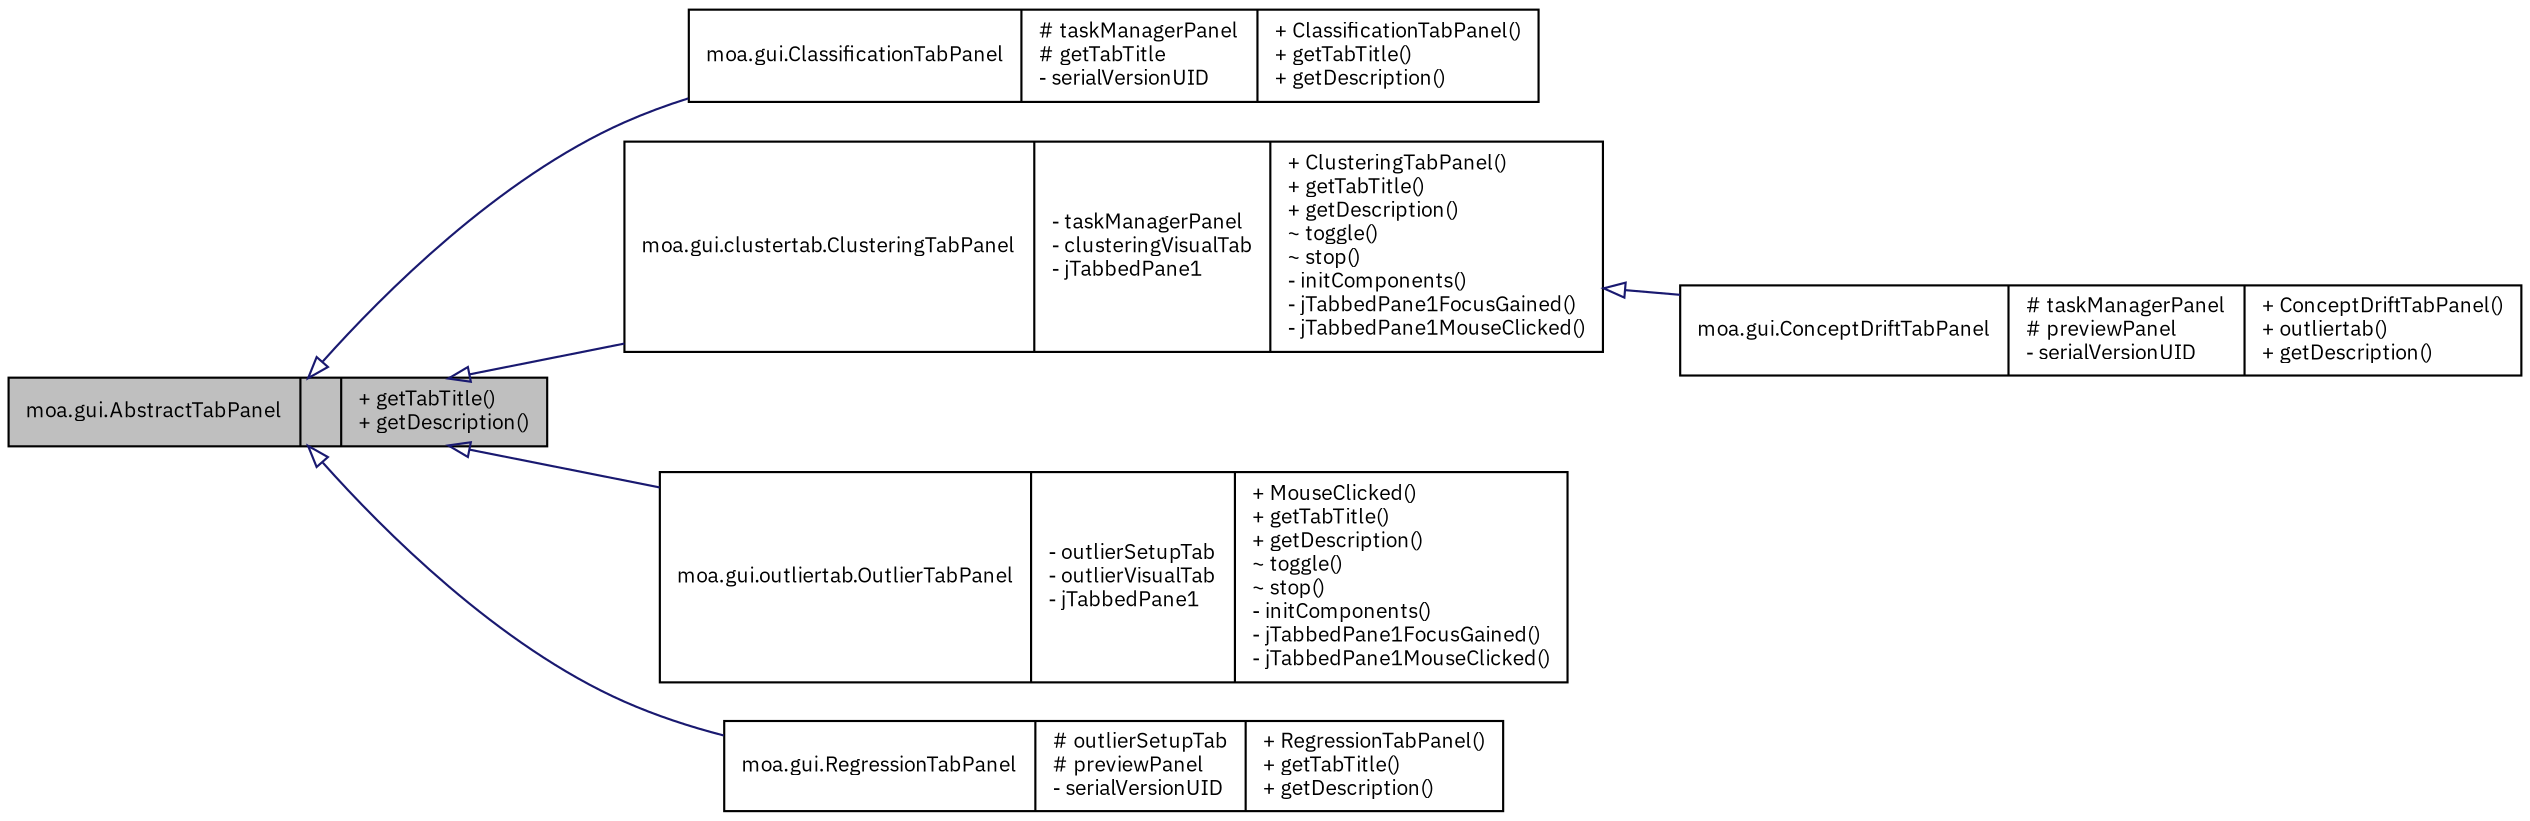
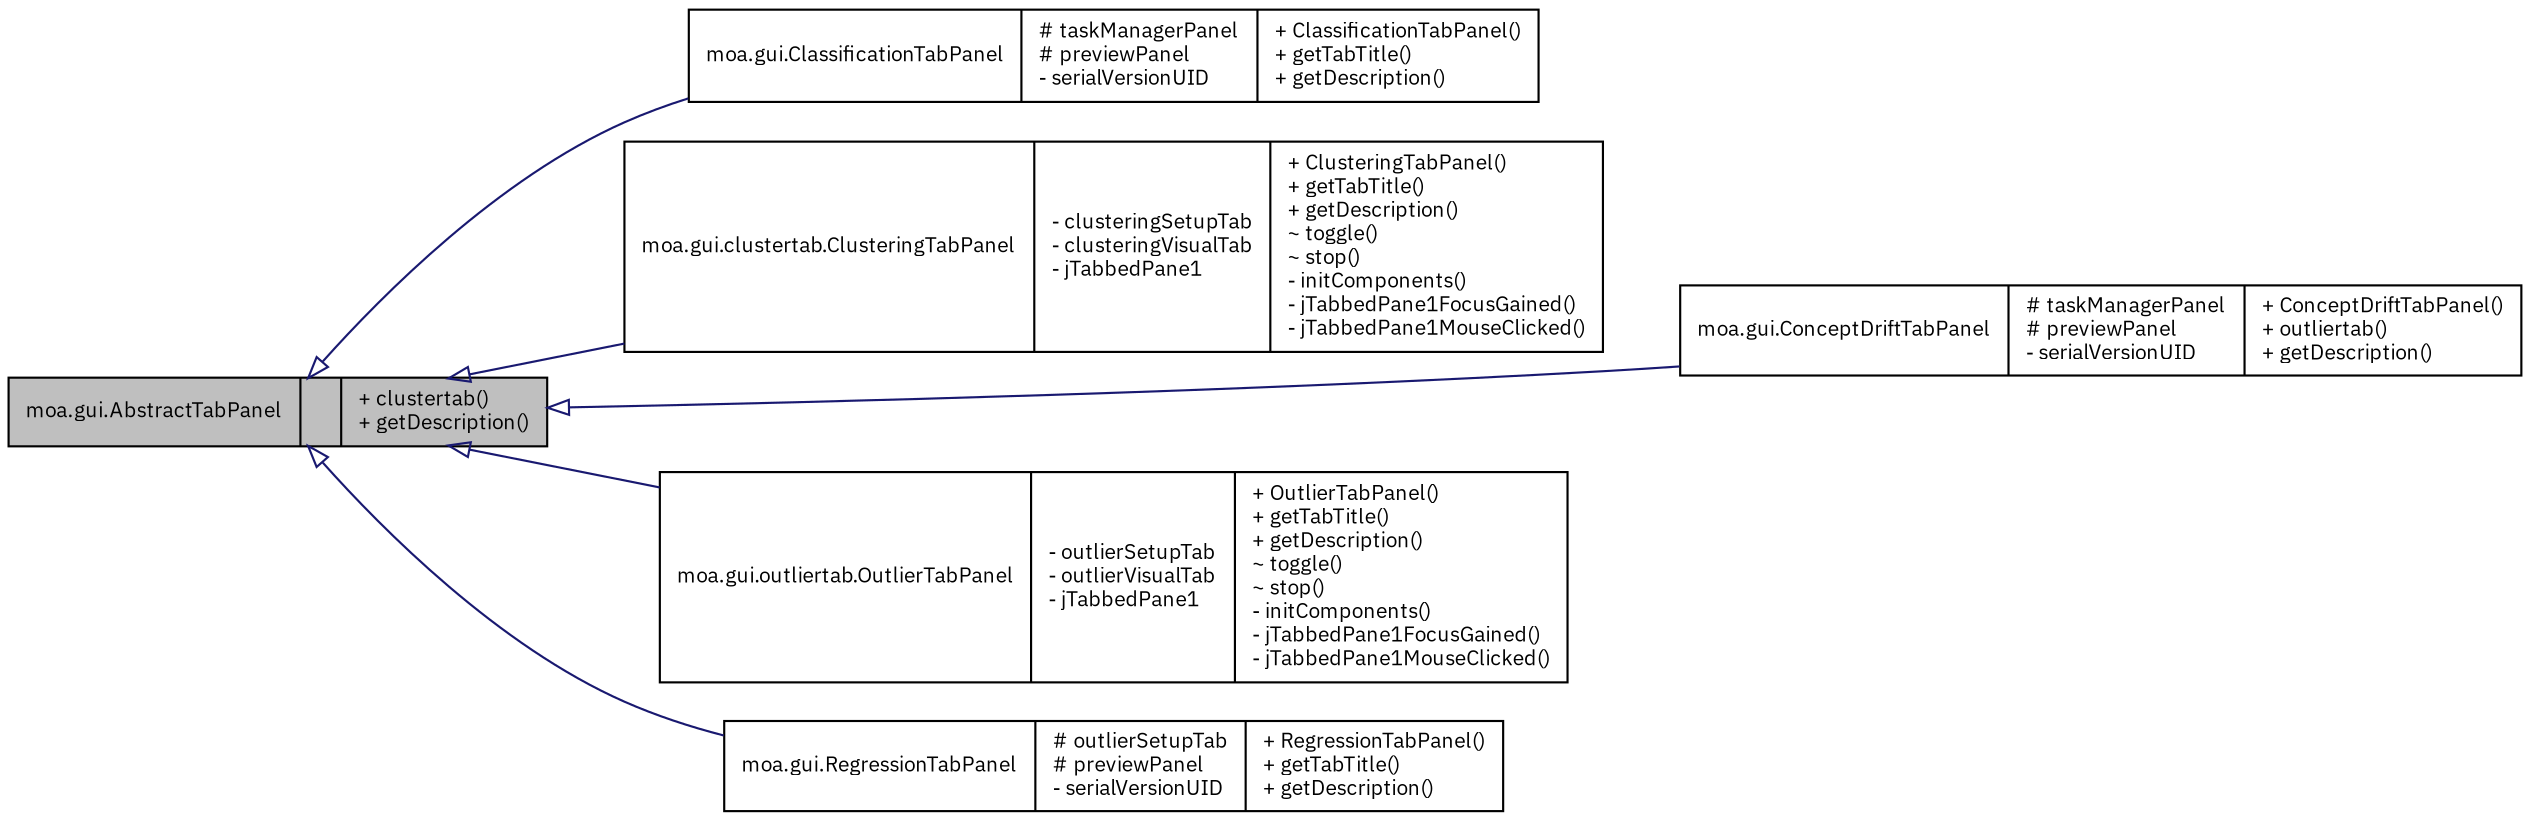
node "moa.gui.ClassificationTabPanel": text "# getTabTitle" -> "# previewPanel"
node "moa.gui.clustertab.ClusteringTabPanel": text "- taskManagerPanel" -> "- clusteringSetupTab"
edge "moa.gui.ConceptDriftTabPanel" -> "moa.gui.clustertab.ClusteringTabPanel": now "moa.gui.ConceptDriftTabPanel" -> "moa.gui.AbstractTabPanel"
node "moa.gui.AbstractTabPanel": text "+ getTabTitle()" -> "+ clustertab()"
node "moa.gui.outliertab.OutlierTabPanel": text "+ MouseClicked()" -> "+ OutlierTabPanel()"
